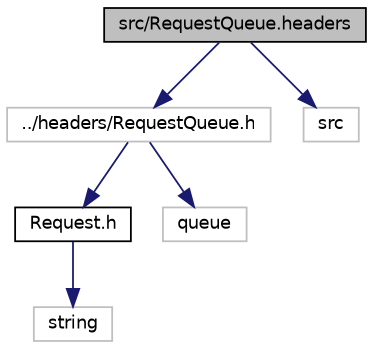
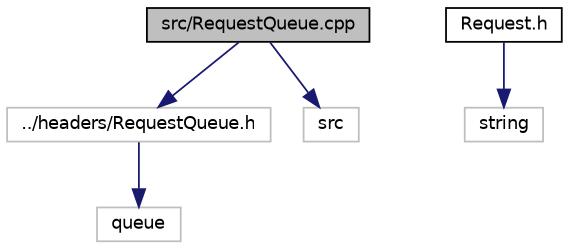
node "src/RequestQueue.headers": label "src/RequestQueue.headers" -> "src/RequestQueue.cpp"
edge "../headers/RequestQueue.h" -> "Request.h": removed
